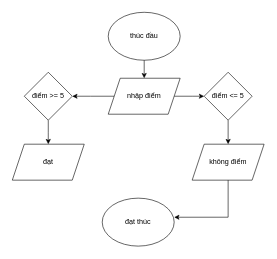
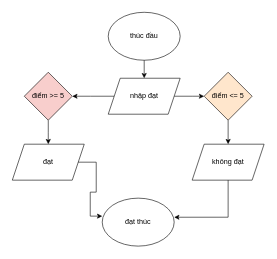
node "điểm >= 5": fillcolor #ffffff -> #f8cecc
node "nhập điểm": label "nhập điểm" -> "nhập đạt"
node "điểm <= 5": fillcolor #ffffff -> #ffe6cc
node "không điểm": label "không điểm" -> "không đạt"
edge "đạt" -> "đạt thúc": added
